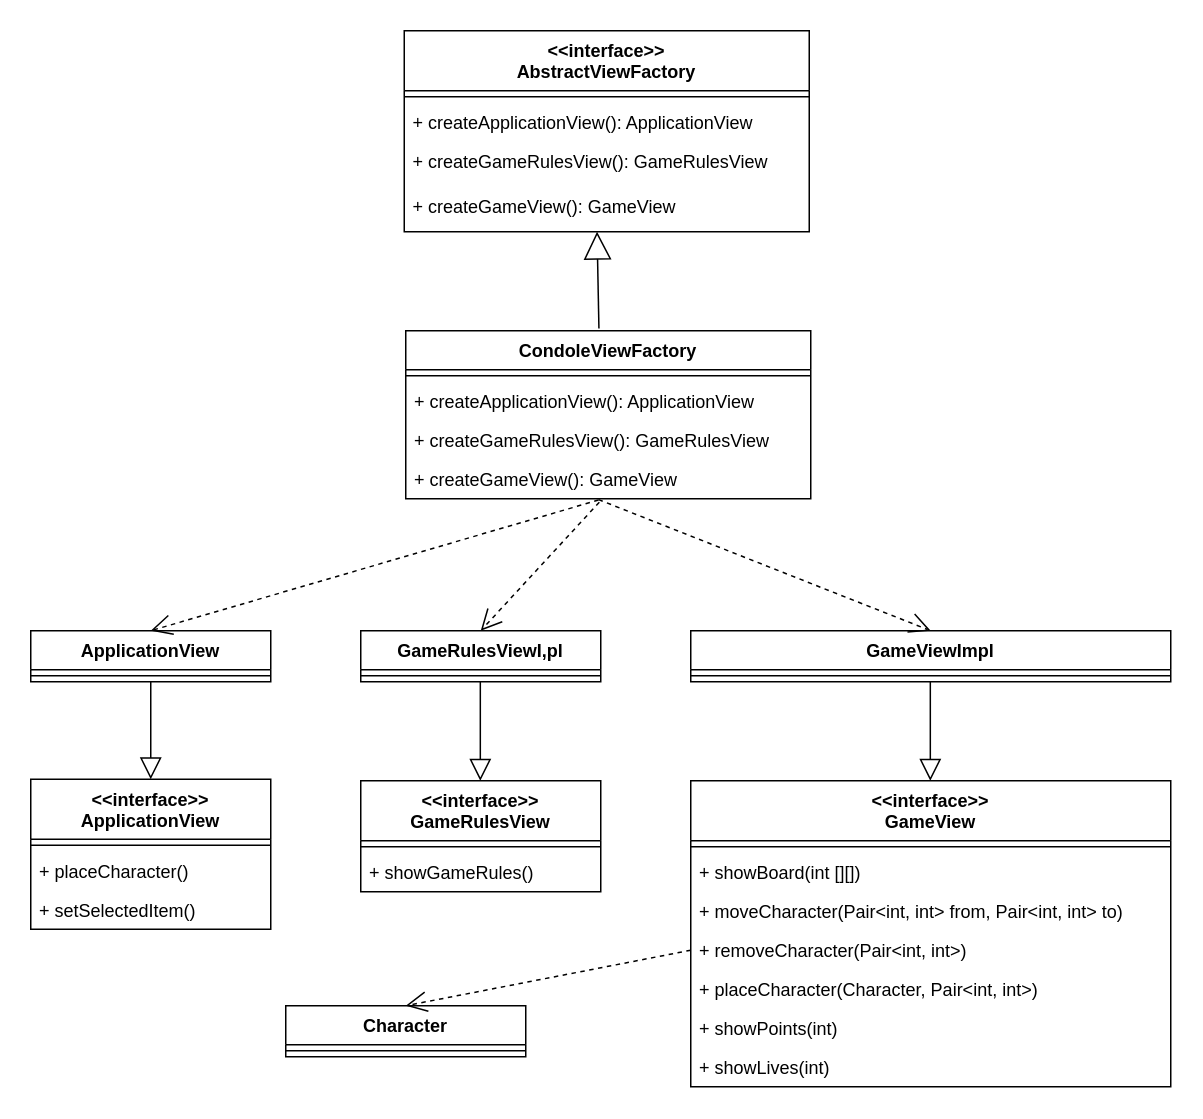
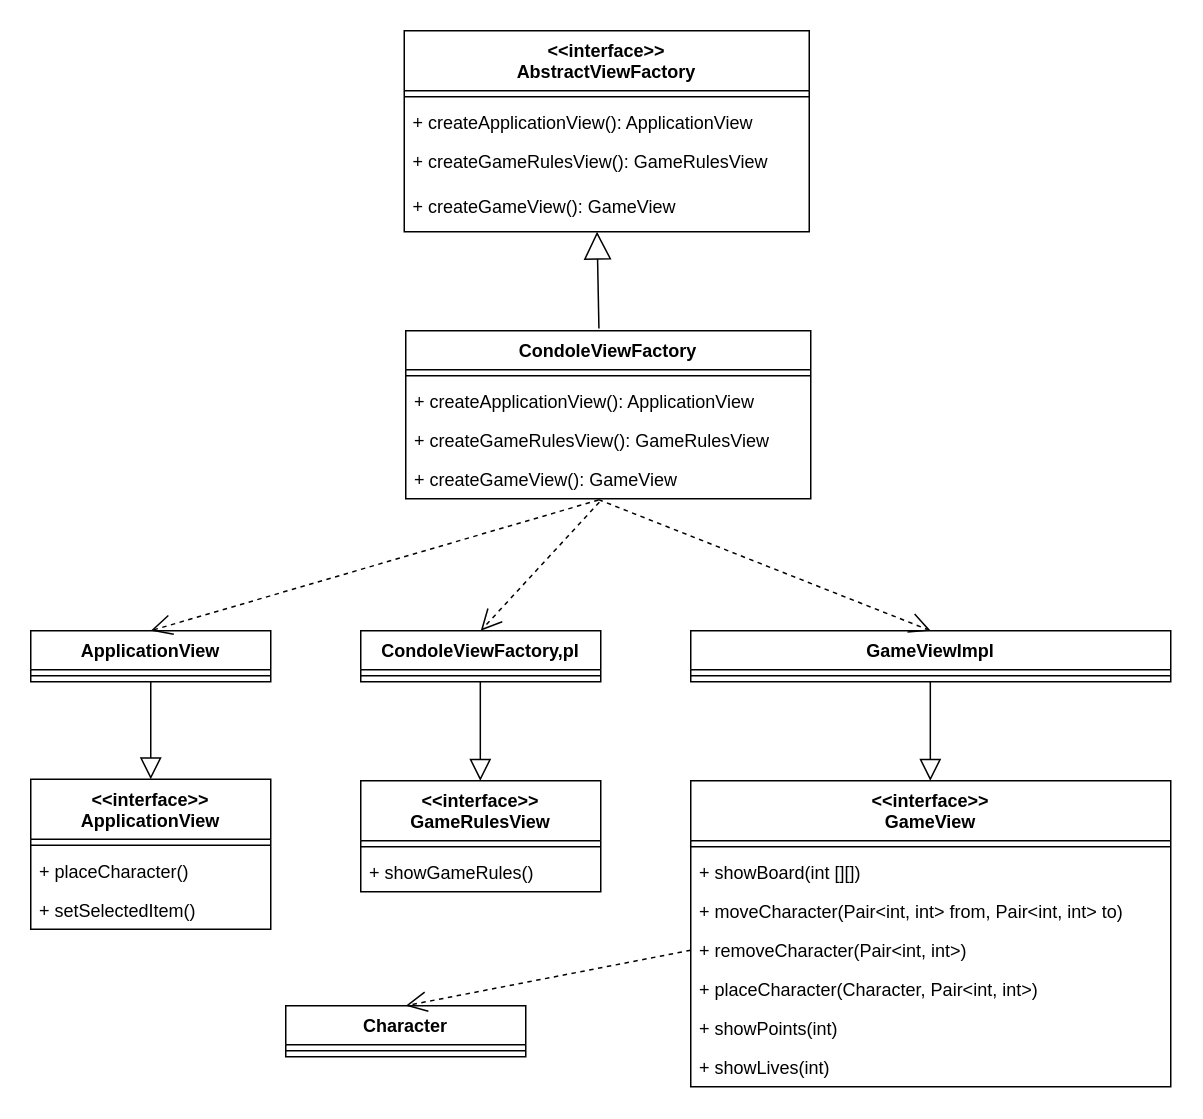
node "GameRulesViewI,pl": label "GameRulesViewI,pl" -> "CondoleViewFactory,pl"
